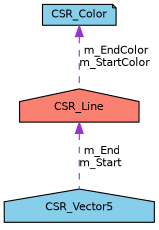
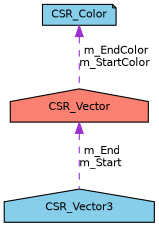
node "CSR_Line": label "CSR_Line" -> "CSR_Vector"
node "CSR_Vector5": label "CSR_Vector5" -> "CSR_Vector3"
